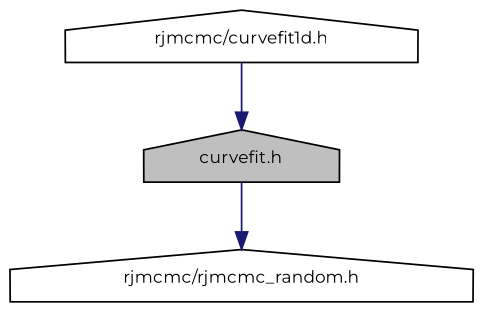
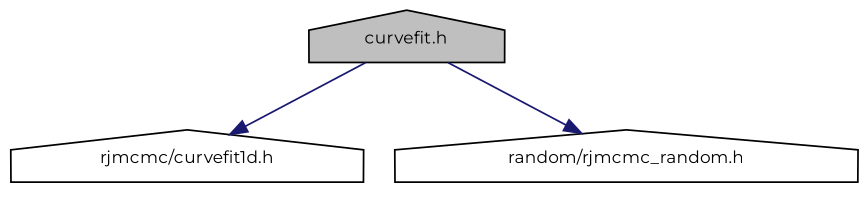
edge "rjmcmc/curvefit1d.h" -> "curvefit.h": reversed
node "rjmcmc/rjmcmc_random.h": label "rjmcmc/rjmcmc_random.h" -> "random/rjmcmc_random.h"
